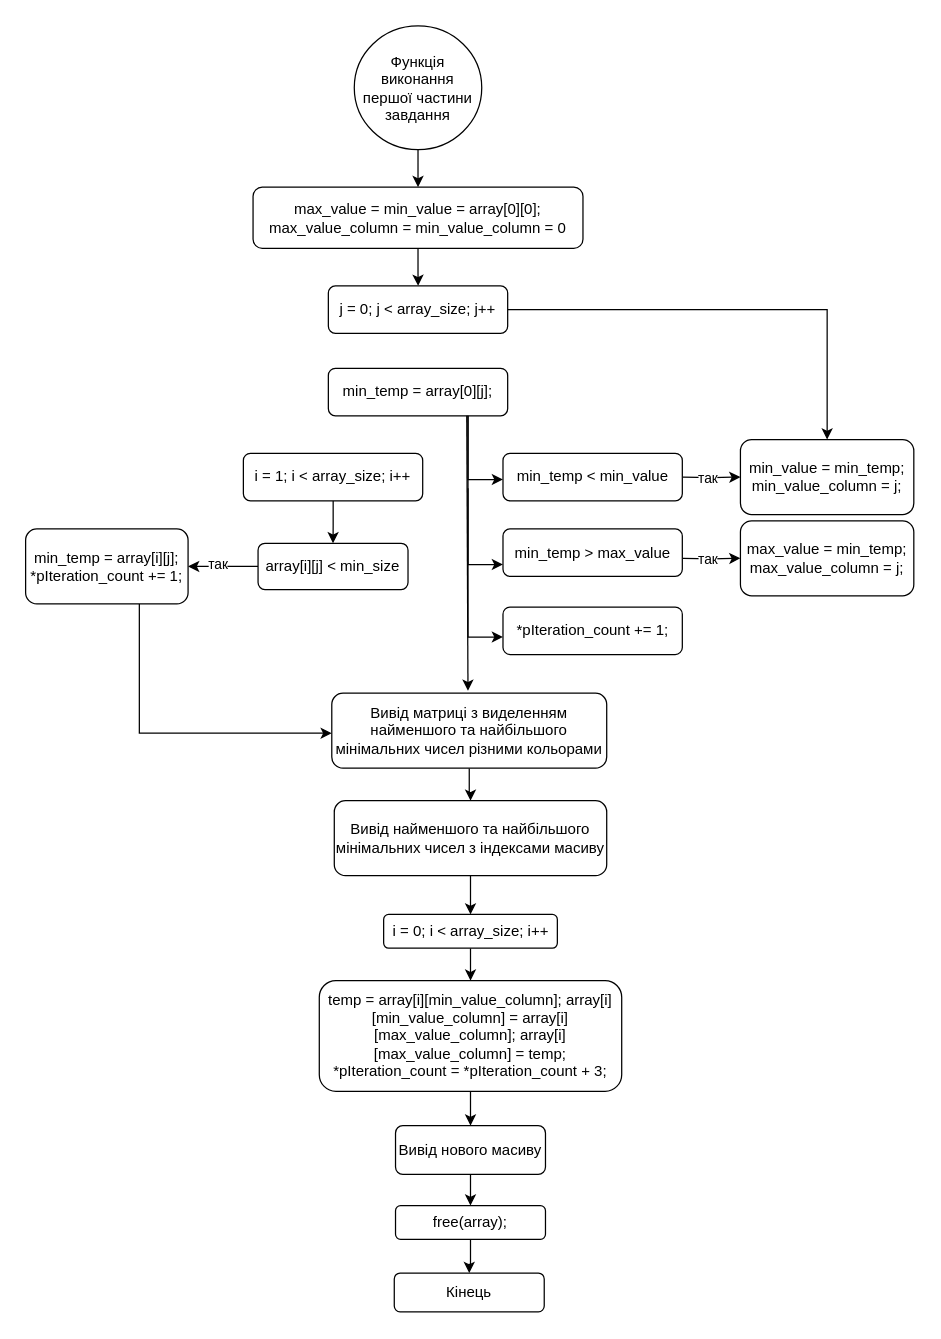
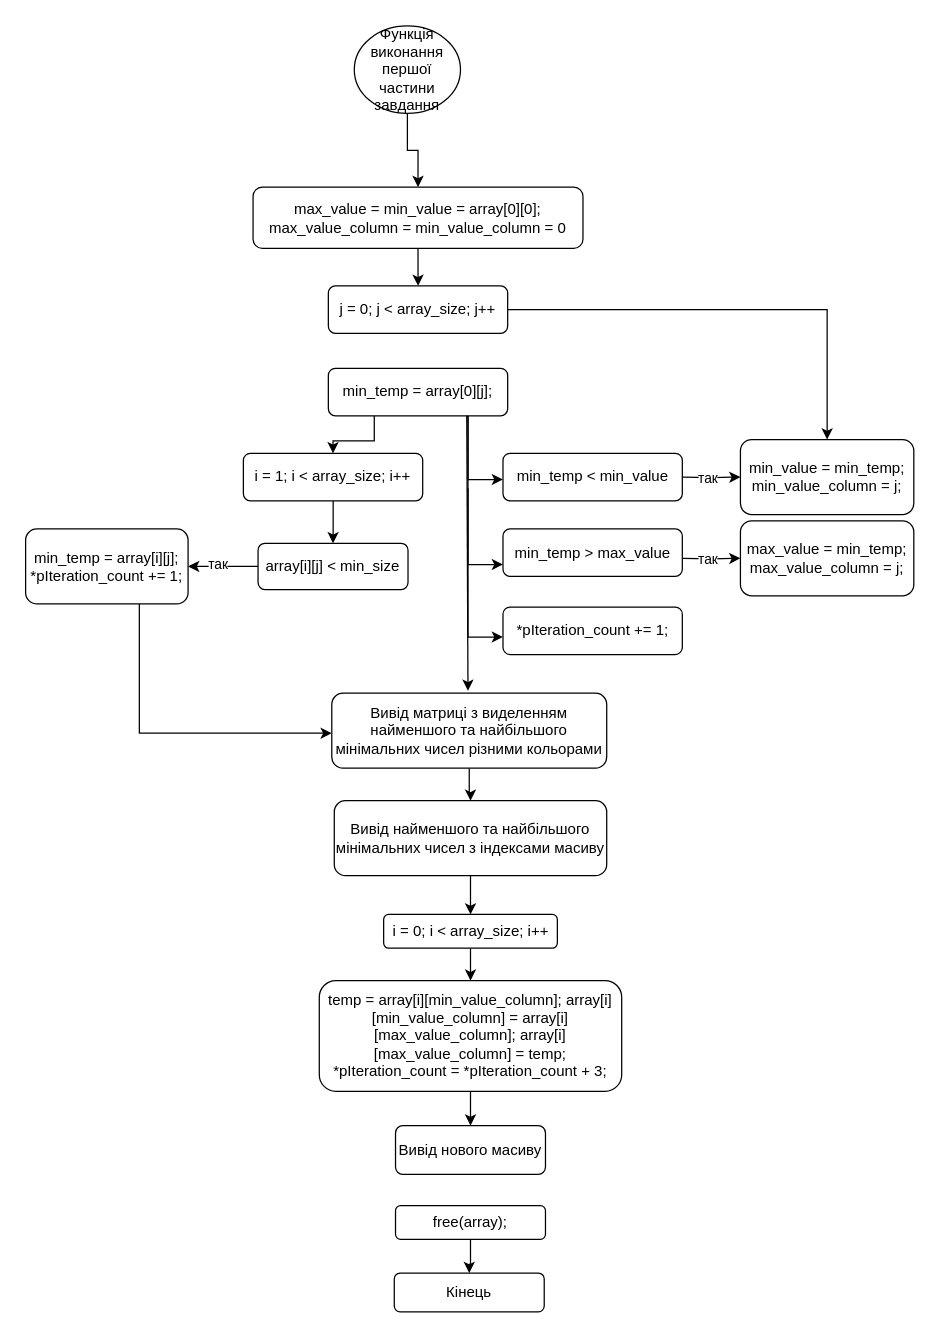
node "Функція виконання першої частини завдання": size 128x124 -> 106x88
edge "min_temp = array[0][j];" -> "i = 1; i < array_size; i++": added
edge "Вивід нового масиву" -> "free(array);": removed
